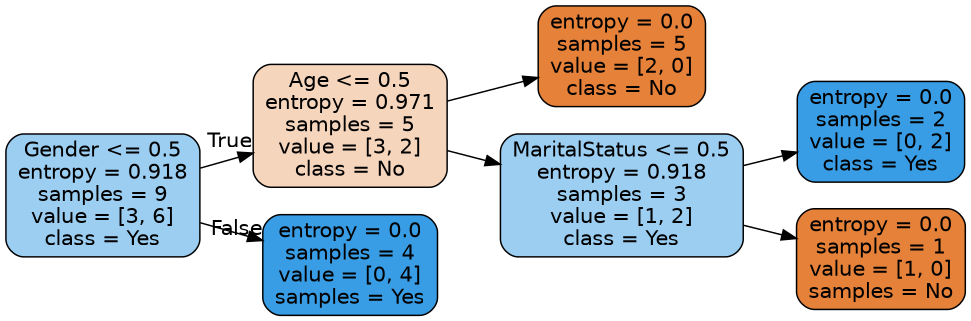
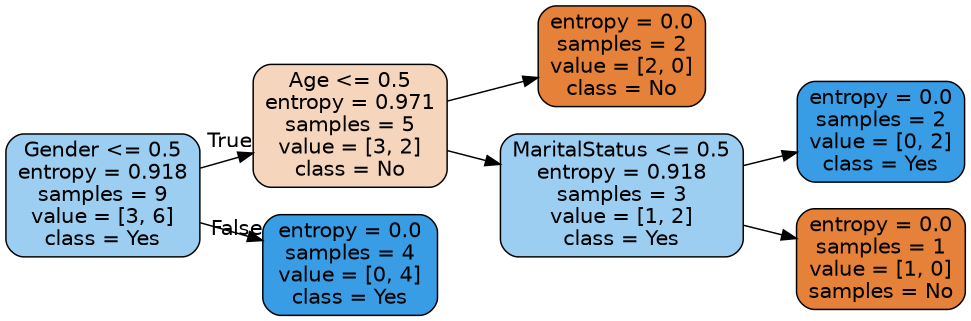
node "entropy = 0.0 samples = 5 value = [2, 0] class = No": label "entropy = 0.0 samples = 5 value = [2, 0] class = No" -> "entropy = 0.0 samples = 2 value = [2, 0] class = No"
node "entropy = 0.0 samples = 4 value = [0, 4] samples = Yes": label "entropy = 0.0 samples = 4 value = [0, 4] samples = Yes" -> "entropy = 0.0 samples = 4 value = [0, 4] class = Yes"
